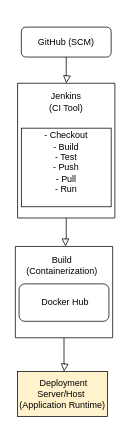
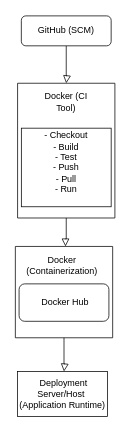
node "GitHub (SCM)": moved (66, 42) -> (66, 30)
node "Jenkins (CI Tool)": label "Jenkins (CI Tool)" -> "Docker (CI Tool)"
node "Build (Containerization)": label "Build (Containerization)" -> "Docker (Containerization)"
node "Deployment Server/Host (Application Runtime)": fillcolor #fff2cc -> #ffffff
